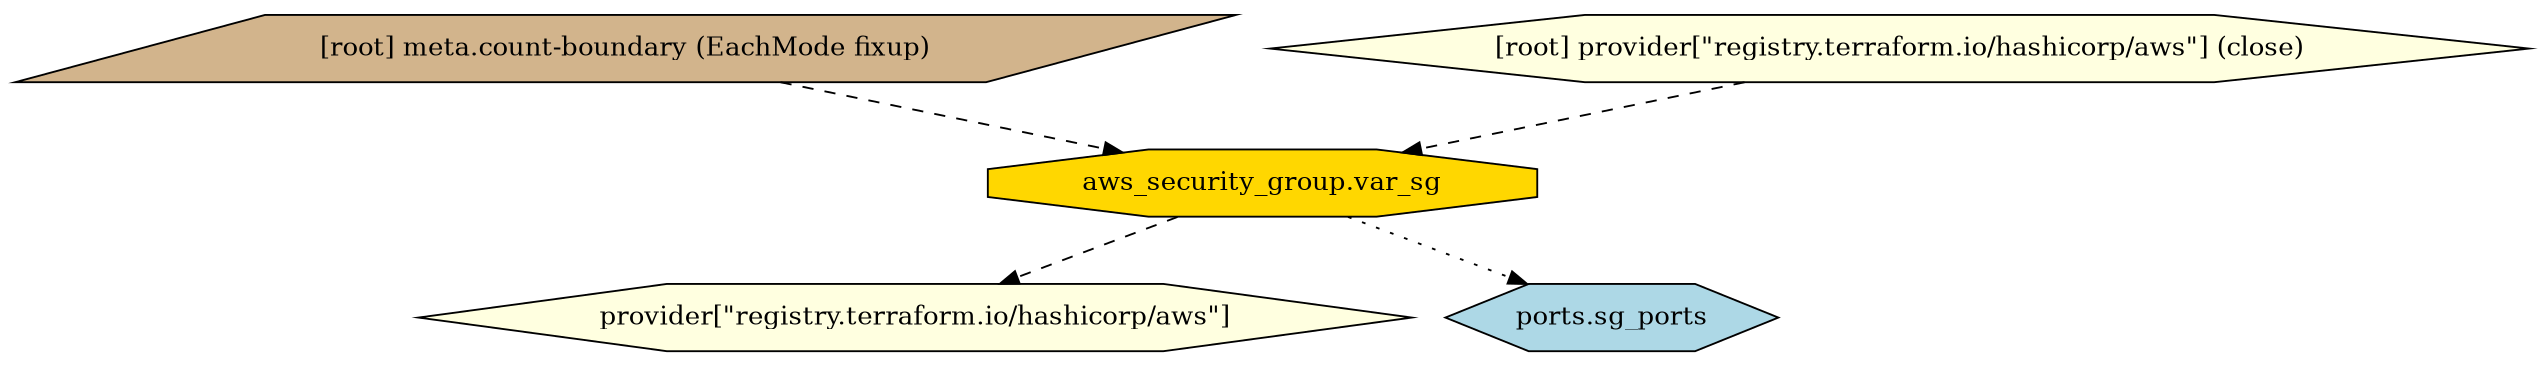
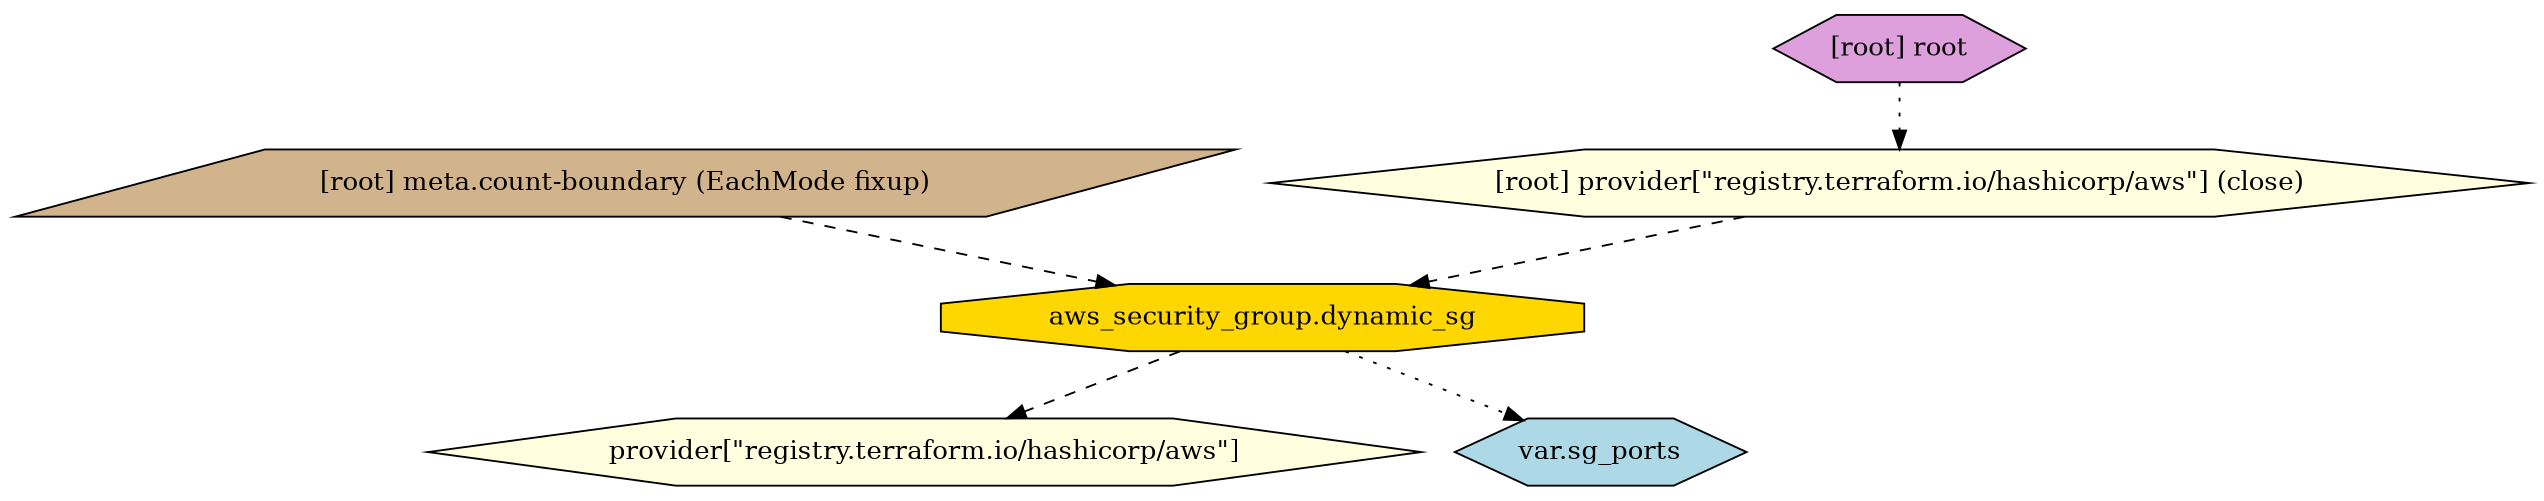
node "[root] root": added
node "aws_security_group.var_sg": label "aws_security_group.var_sg" -> "aws_security_group.dynamic_sg"
node "ports.sg_ports": label "ports.sg_ports" -> "var.sg_ports"
